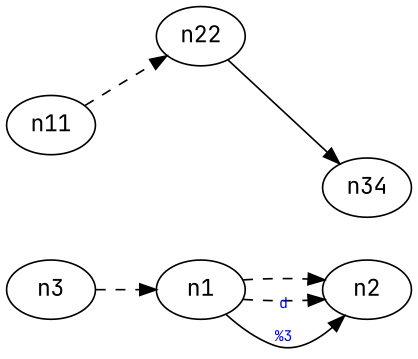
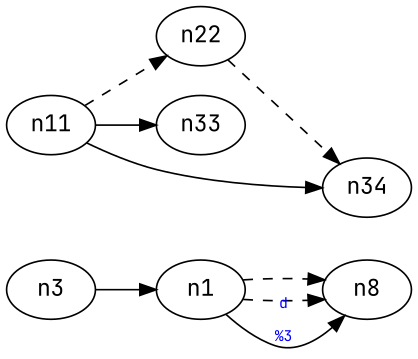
edge "n22" -> "n34": style solid -> dashed
node "n33": added
edge "n11" -> "n34": added
edge "n3" -> "n1": style dashed -> solid
node "n2": label "n2" -> "n8"
